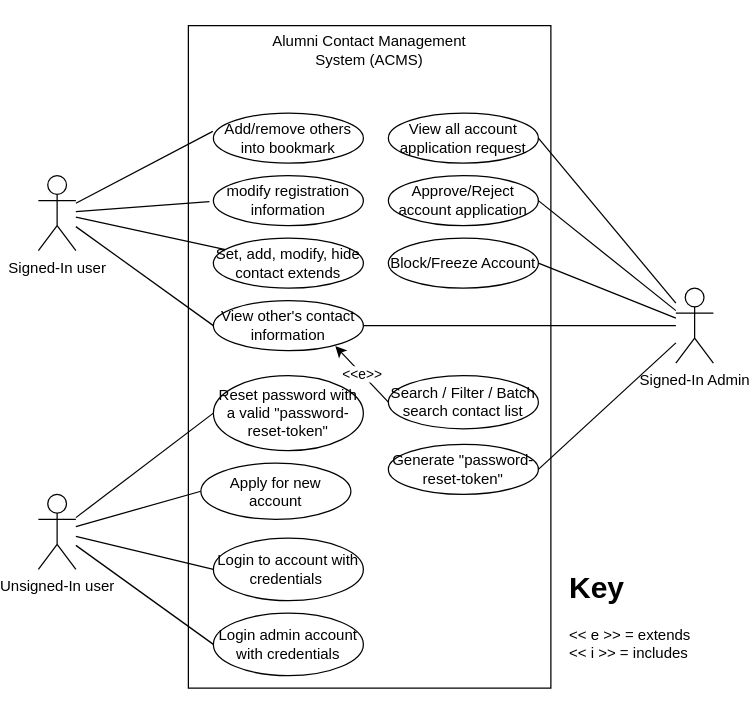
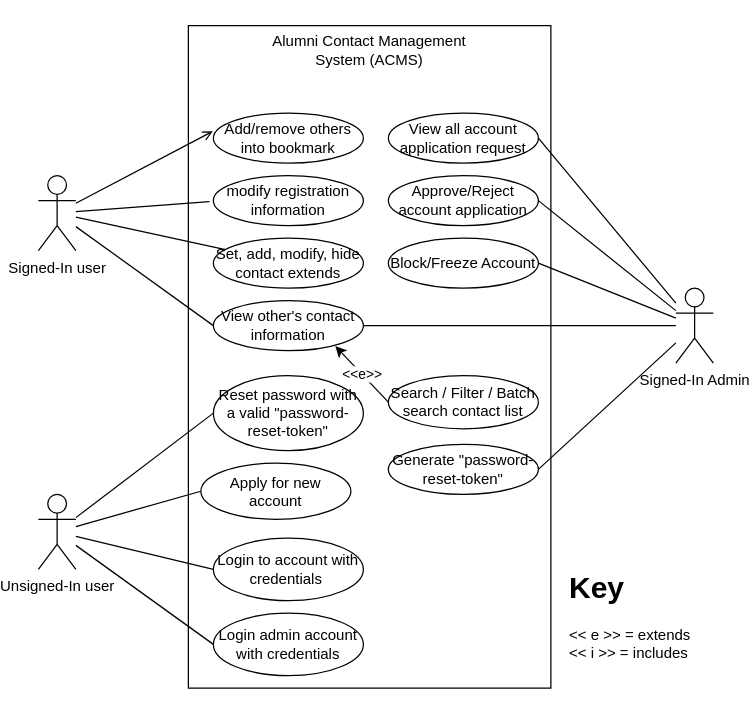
edge "Add/remove others into bookmark" -- "Signed-In user": arrowhead none -> open
